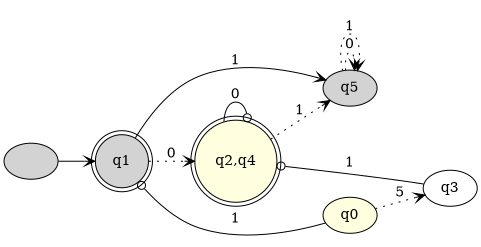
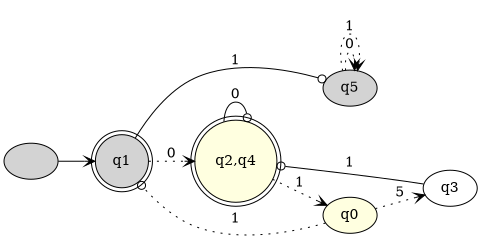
edge "q1" -> "q5": arrowhead vee -> odot
edge "q2,q4" -> "q5": now "q2,q4" -> "q0"
edge "q0" -> "q1": style solid -> dotted
